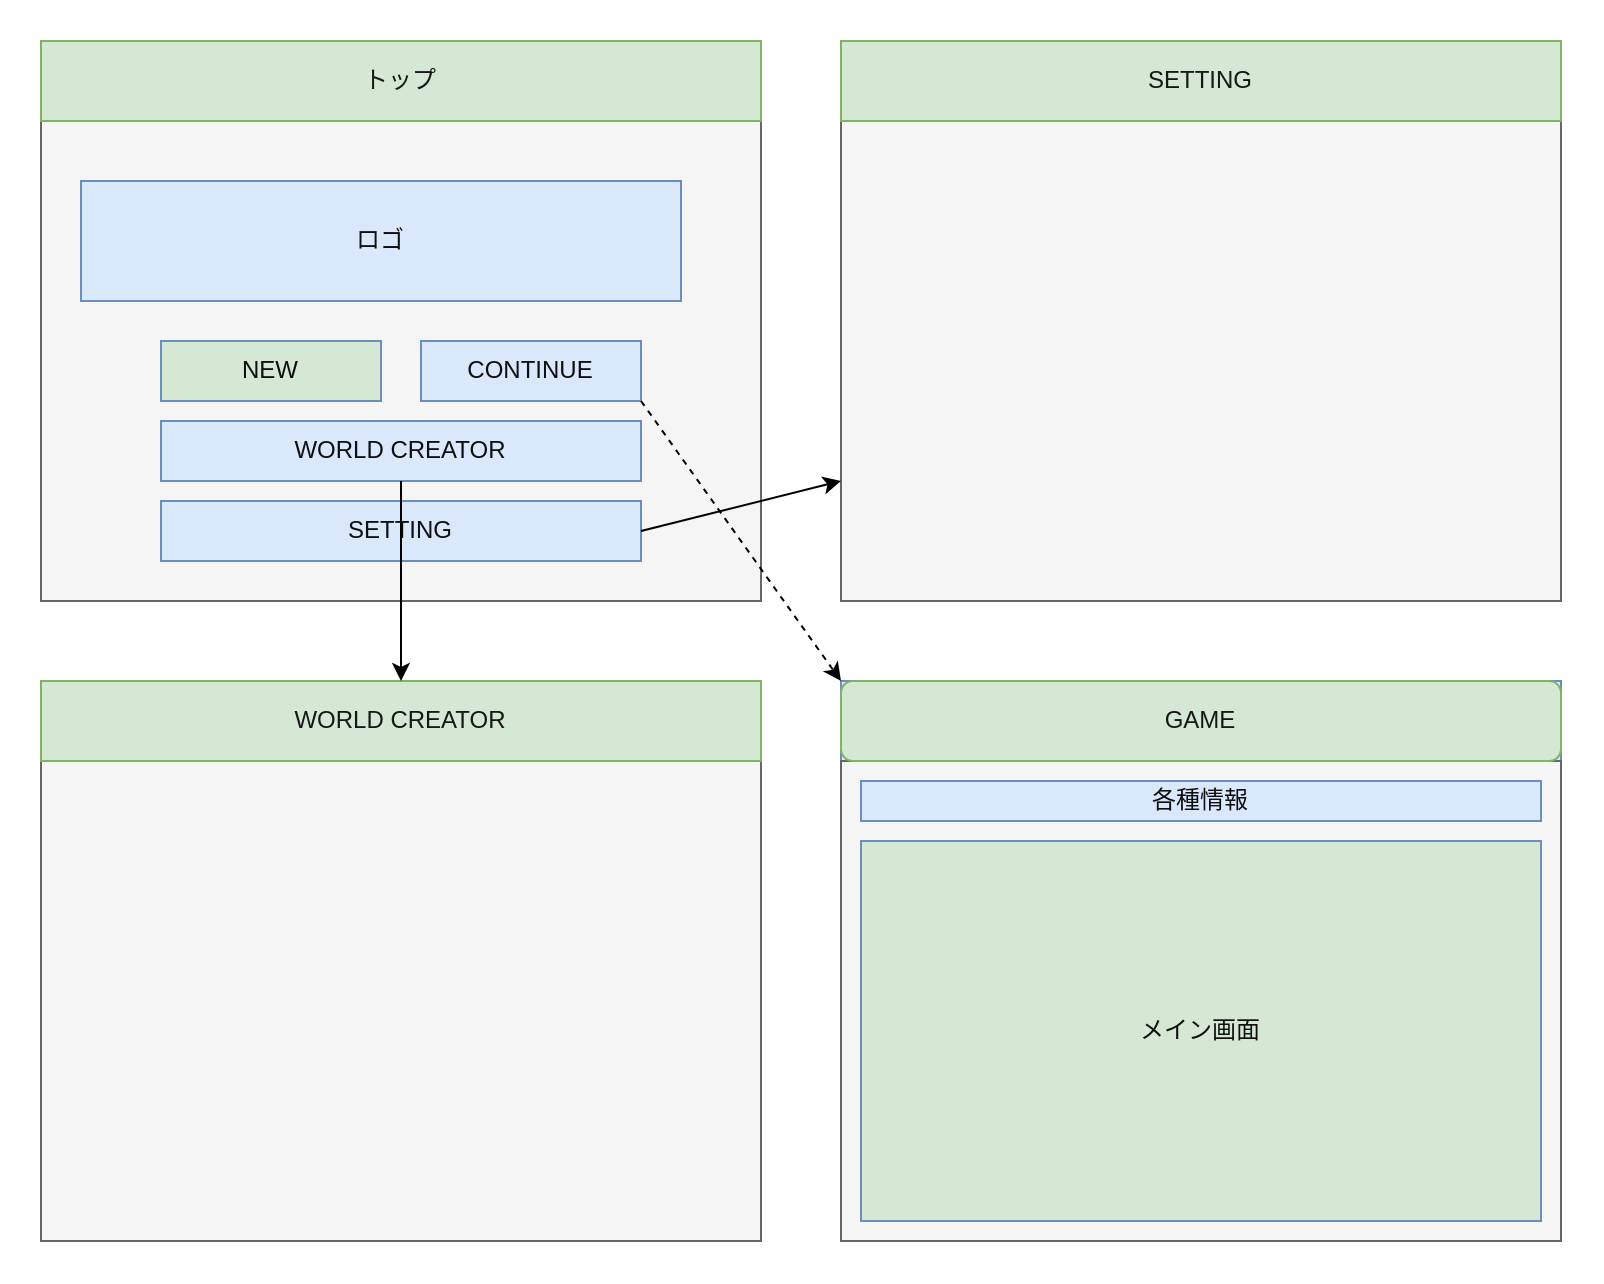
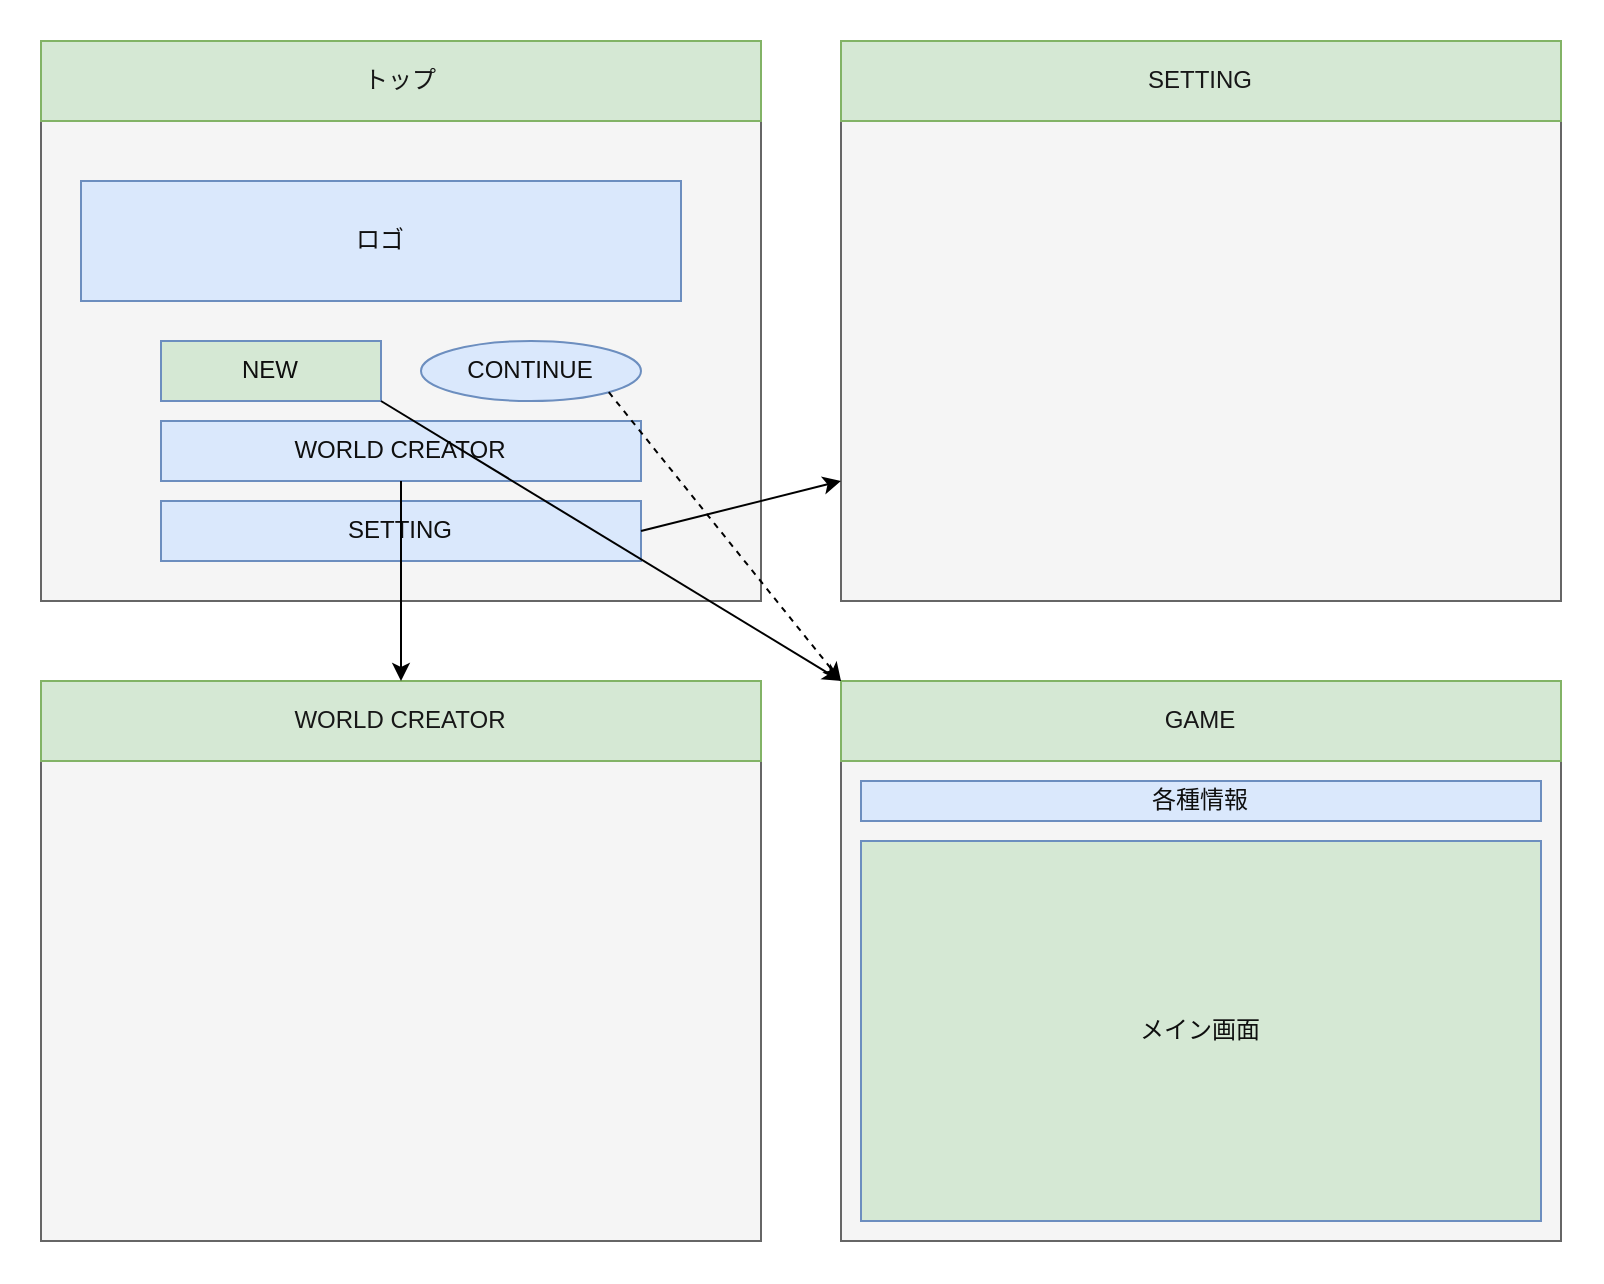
node "CONTINUE": shape rectangle -> ellipse
edge "NEW" -> "GAME": added
node "GAME": shape rounded rectangle -> rectangle
